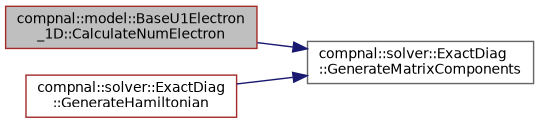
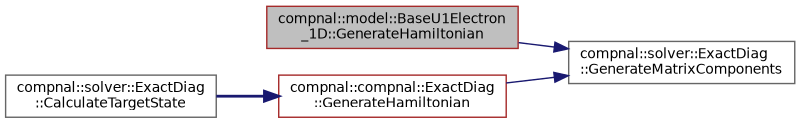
node "compnal::model::BaseU1Electron _1D::CalculateNumElectron": label "compnal::model::BaseU1Electron _1D::CalculateNumElectron" -> "compnal::model::BaseU1Electron _1D::GenerateHamiltonian"
node "compnal::solver::ExactDiag ::CalculateTargetState": added
node "compnal::solver::ExactDiag ::GenerateHamiltonian": label "compnal::solver::ExactDiag ::GenerateHamiltonian" -> "compnal::compnal::ExactDiag ::GenerateHamiltonian"
